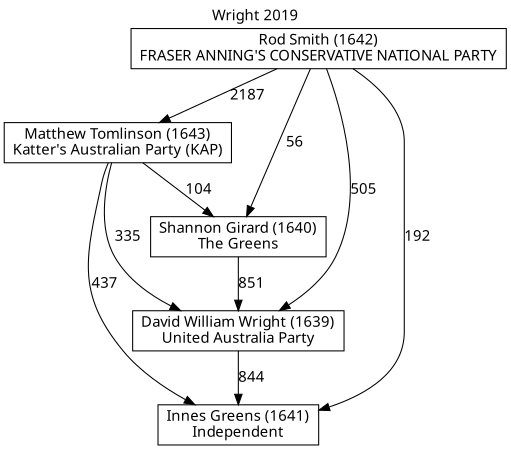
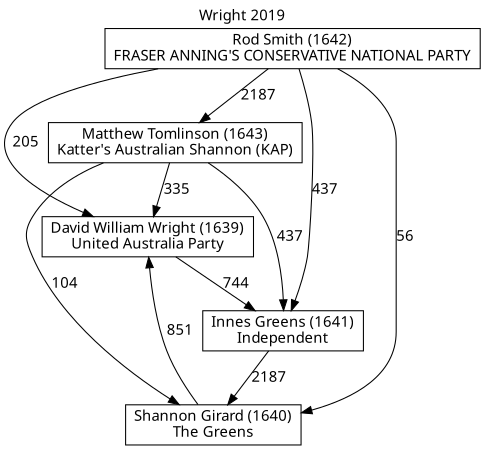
node "Matthew Tomlinson (1643) Katter's Australian Party (KAP)": label "Matthew Tomlinson (1643) Katter's Australian Party (KAP)" -> "Matthew Tomlinson (1643) Katter's Australian Shannon (KAP)"
edge "Rod Smith (1642) FRASER ANNING'S CONSERVATIVE NATIONAL PARTY" -> "David William Wright (1639) United Australia Party": label "505" -> "205"
edge "Rod Smith (1642) FRASER ANNING'S CONSERVATIVE NATIONAL PARTY" -> "Innes Greens (1641) Independent": label "192" -> "437"
edge "Innes Greens (1641) Independent" -> "Shannon Girard (1640) The Greens": added, label "2187"
edge "David William Wright (1639) United Australia Party" -> "Innes Greens (1641) Independent": label "844" -> "744"
